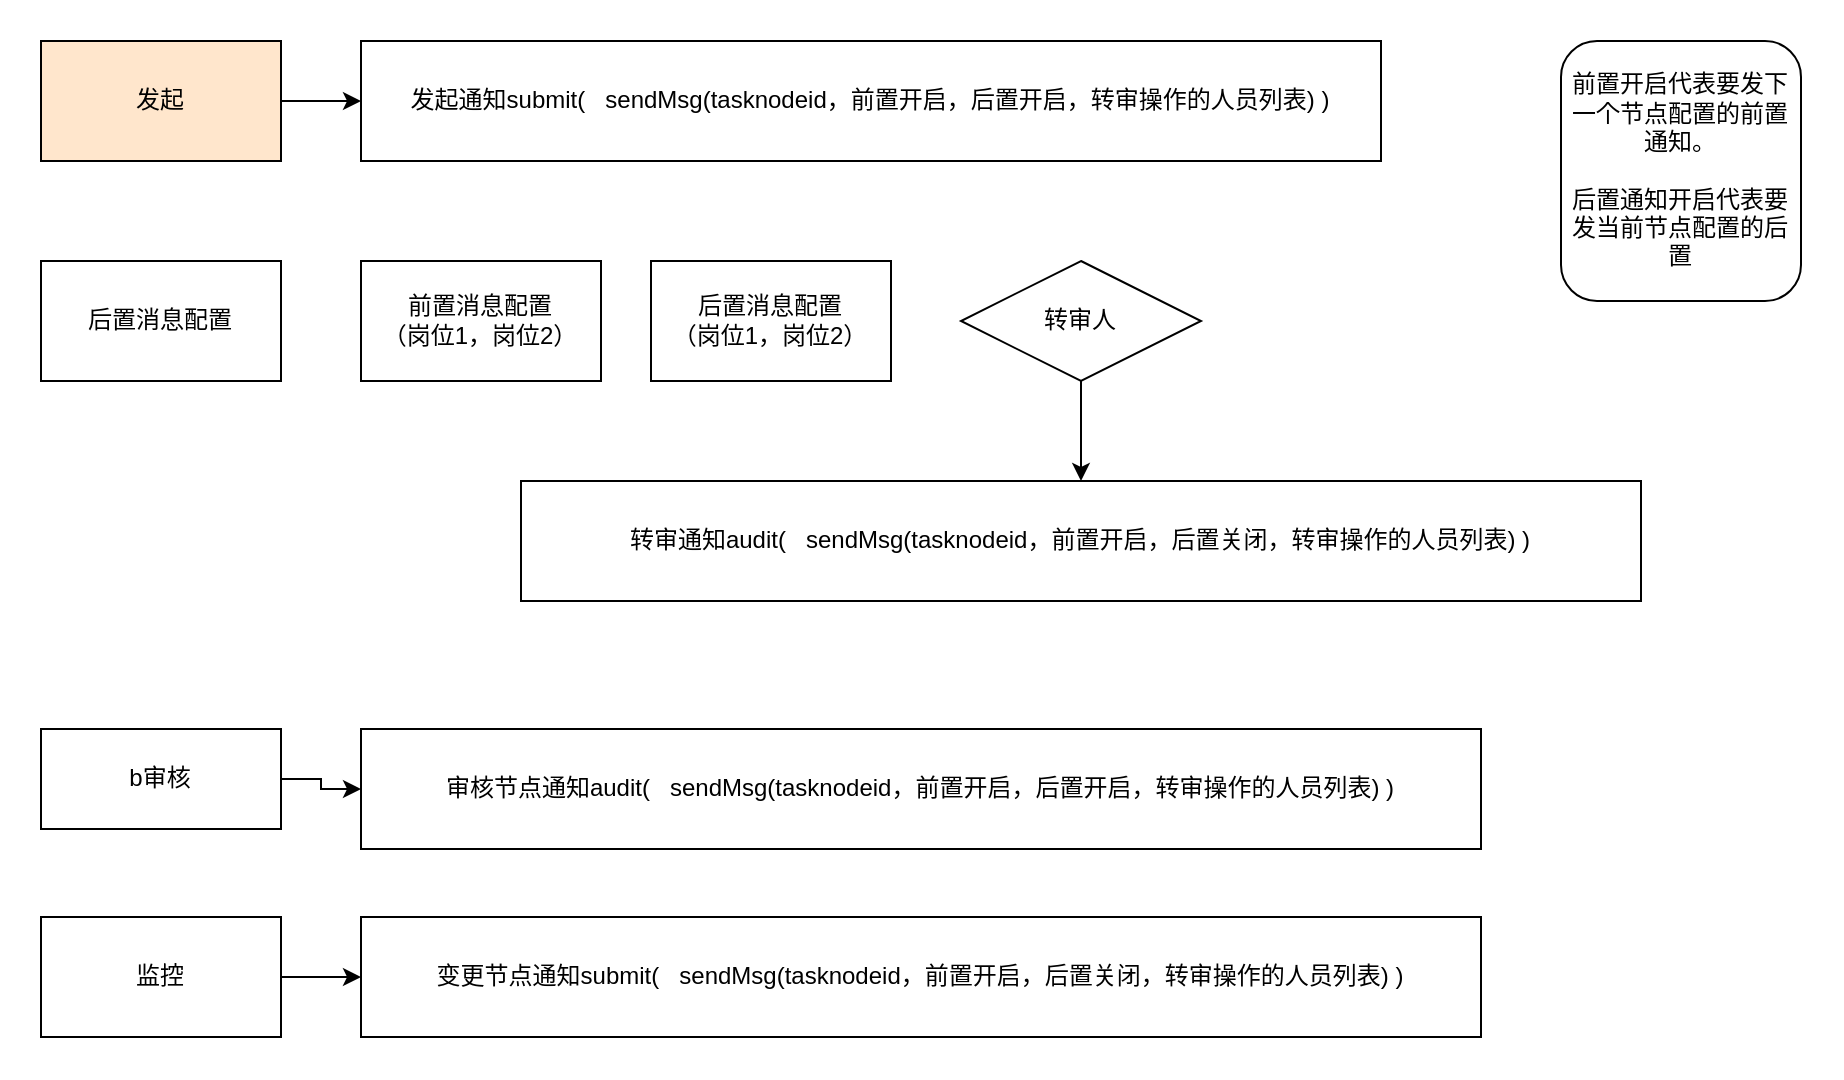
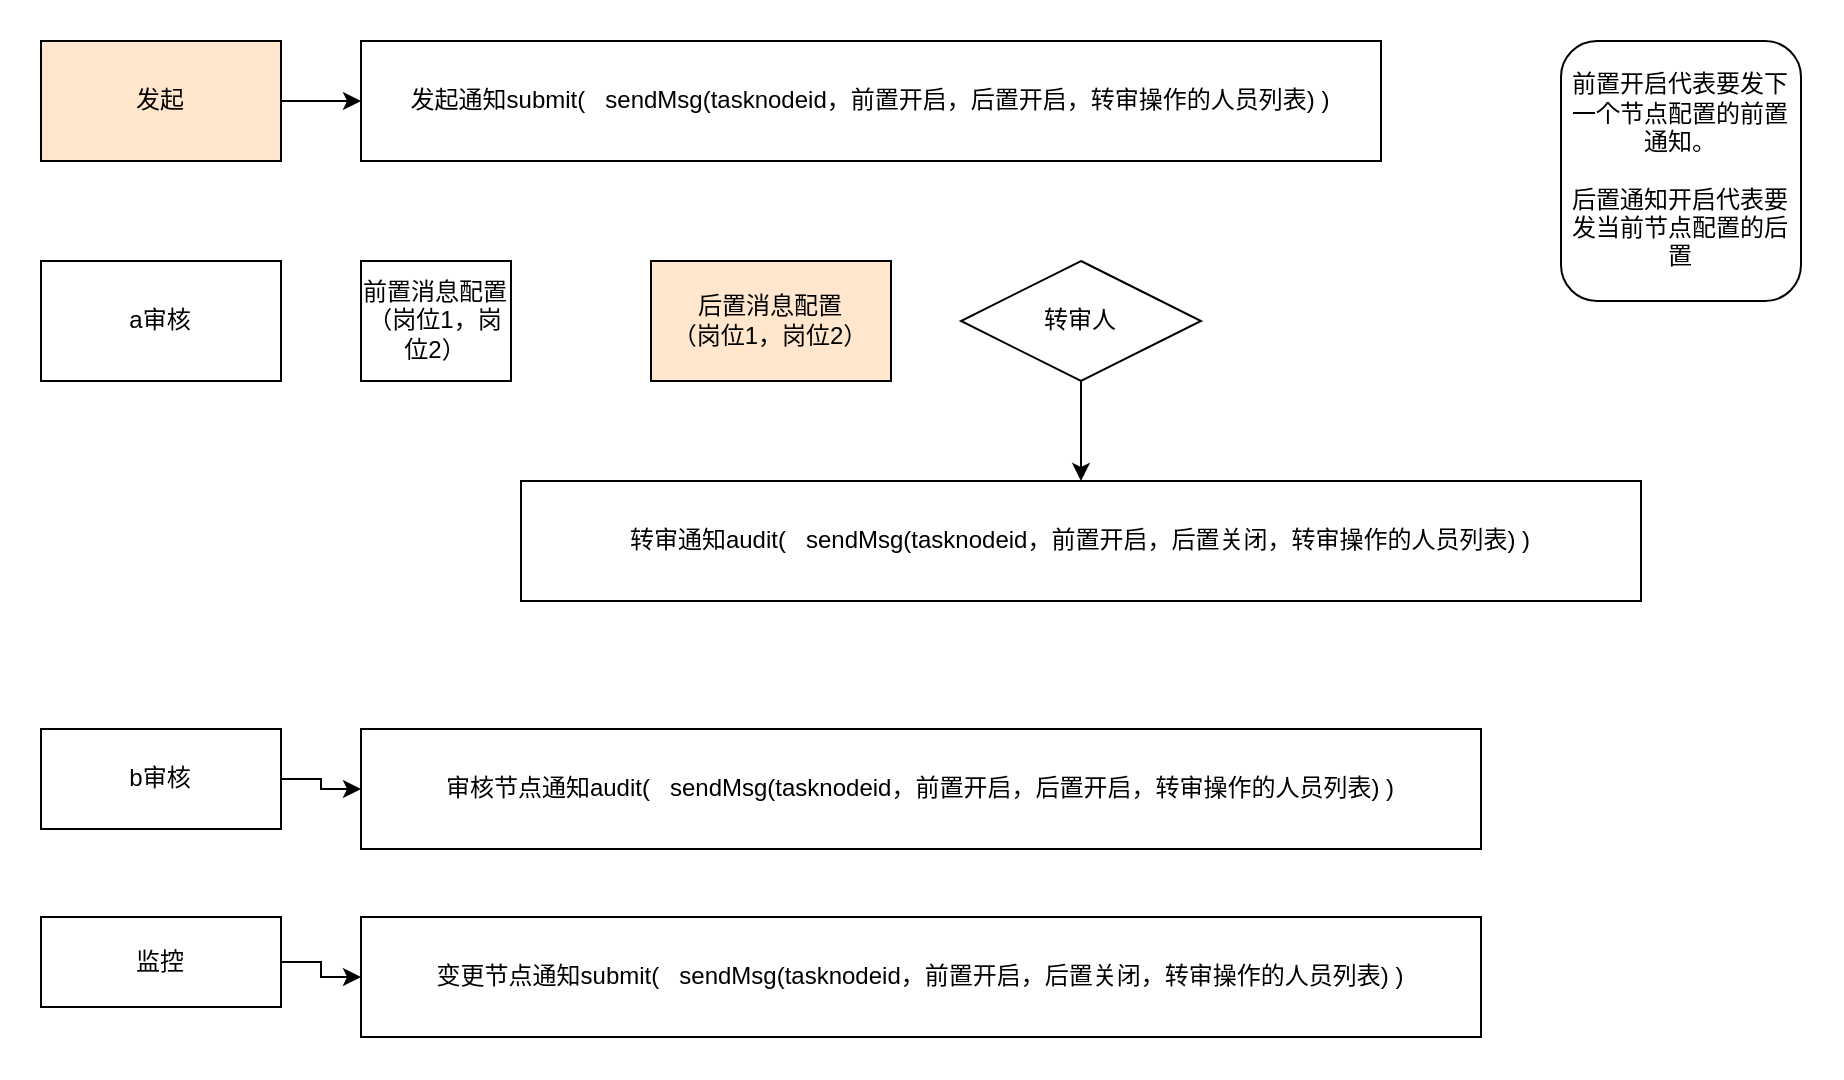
node "后置消息配置": label "后置消息配置" -> "a审核"
node "前置消息配置 （岗位1，岗位2）": size 240x120 -> 150x120
node "后置消息配置 （岗位1，岗位2）": fillcolor #ffffff -> #ffe6cc
node "监控": size 240x120 -> 240x90
